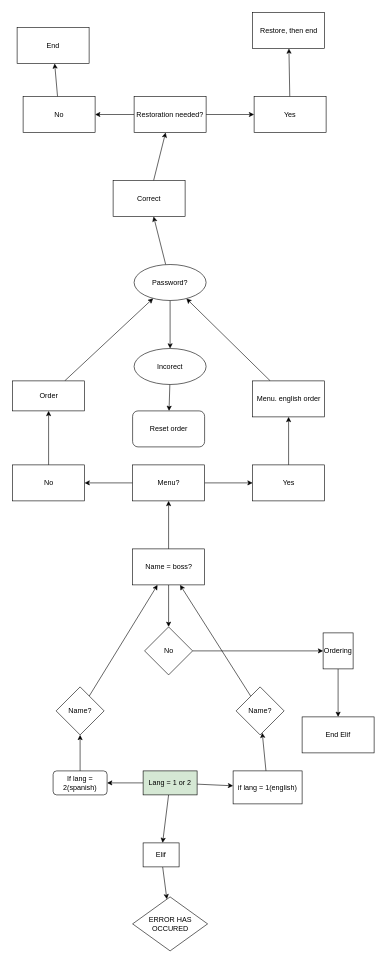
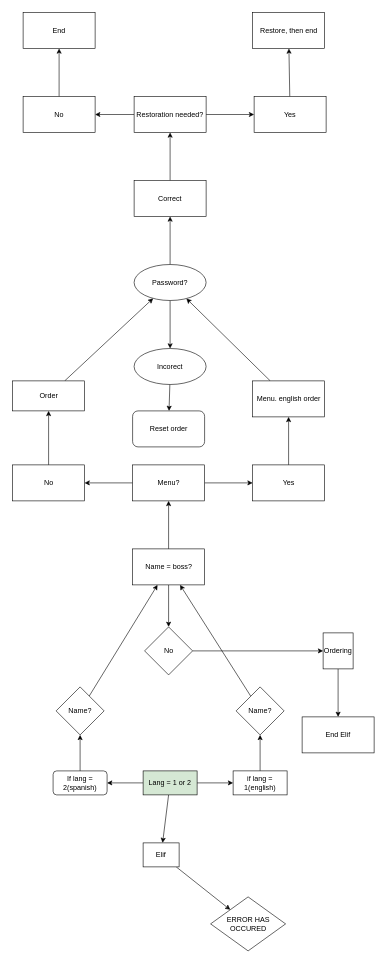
node "End": moved (53, 45) -> (59, 30)
node "Correct": moved (149, 198) -> (170, 198)
node "if lang = 1(english)": size 69x33 -> 54x24
node "ERROR HAS OCCURED": moved (170, 924) -> (248, 924)
